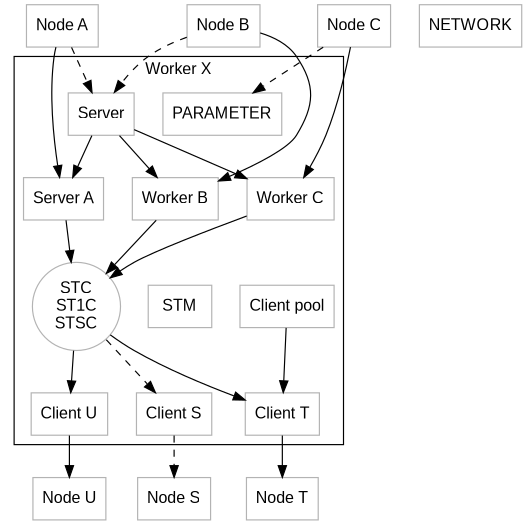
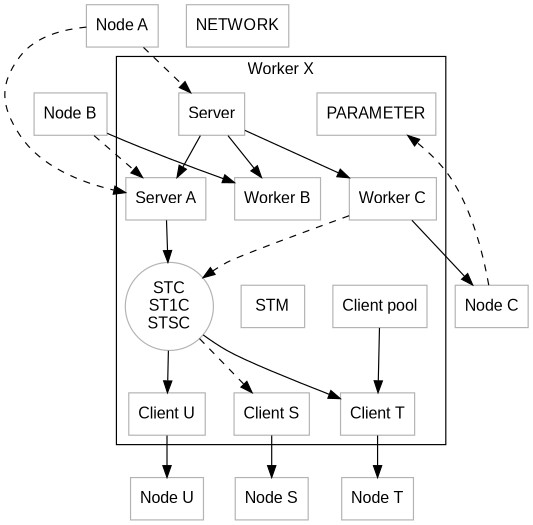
edge "Node B" -> "Server": now "Node B" -> "Server A"
edge "Node A" -> "Server A": style solid -> dashed
edge "Node C" -> "Worker C": reversed
edge "Worker C" -> "STC ST1C STSC": style solid -> dashed
edge "Worker B" -> "STC ST1C STSC": removed
edge "Client S" -> "Node S": style dashed -> solid
